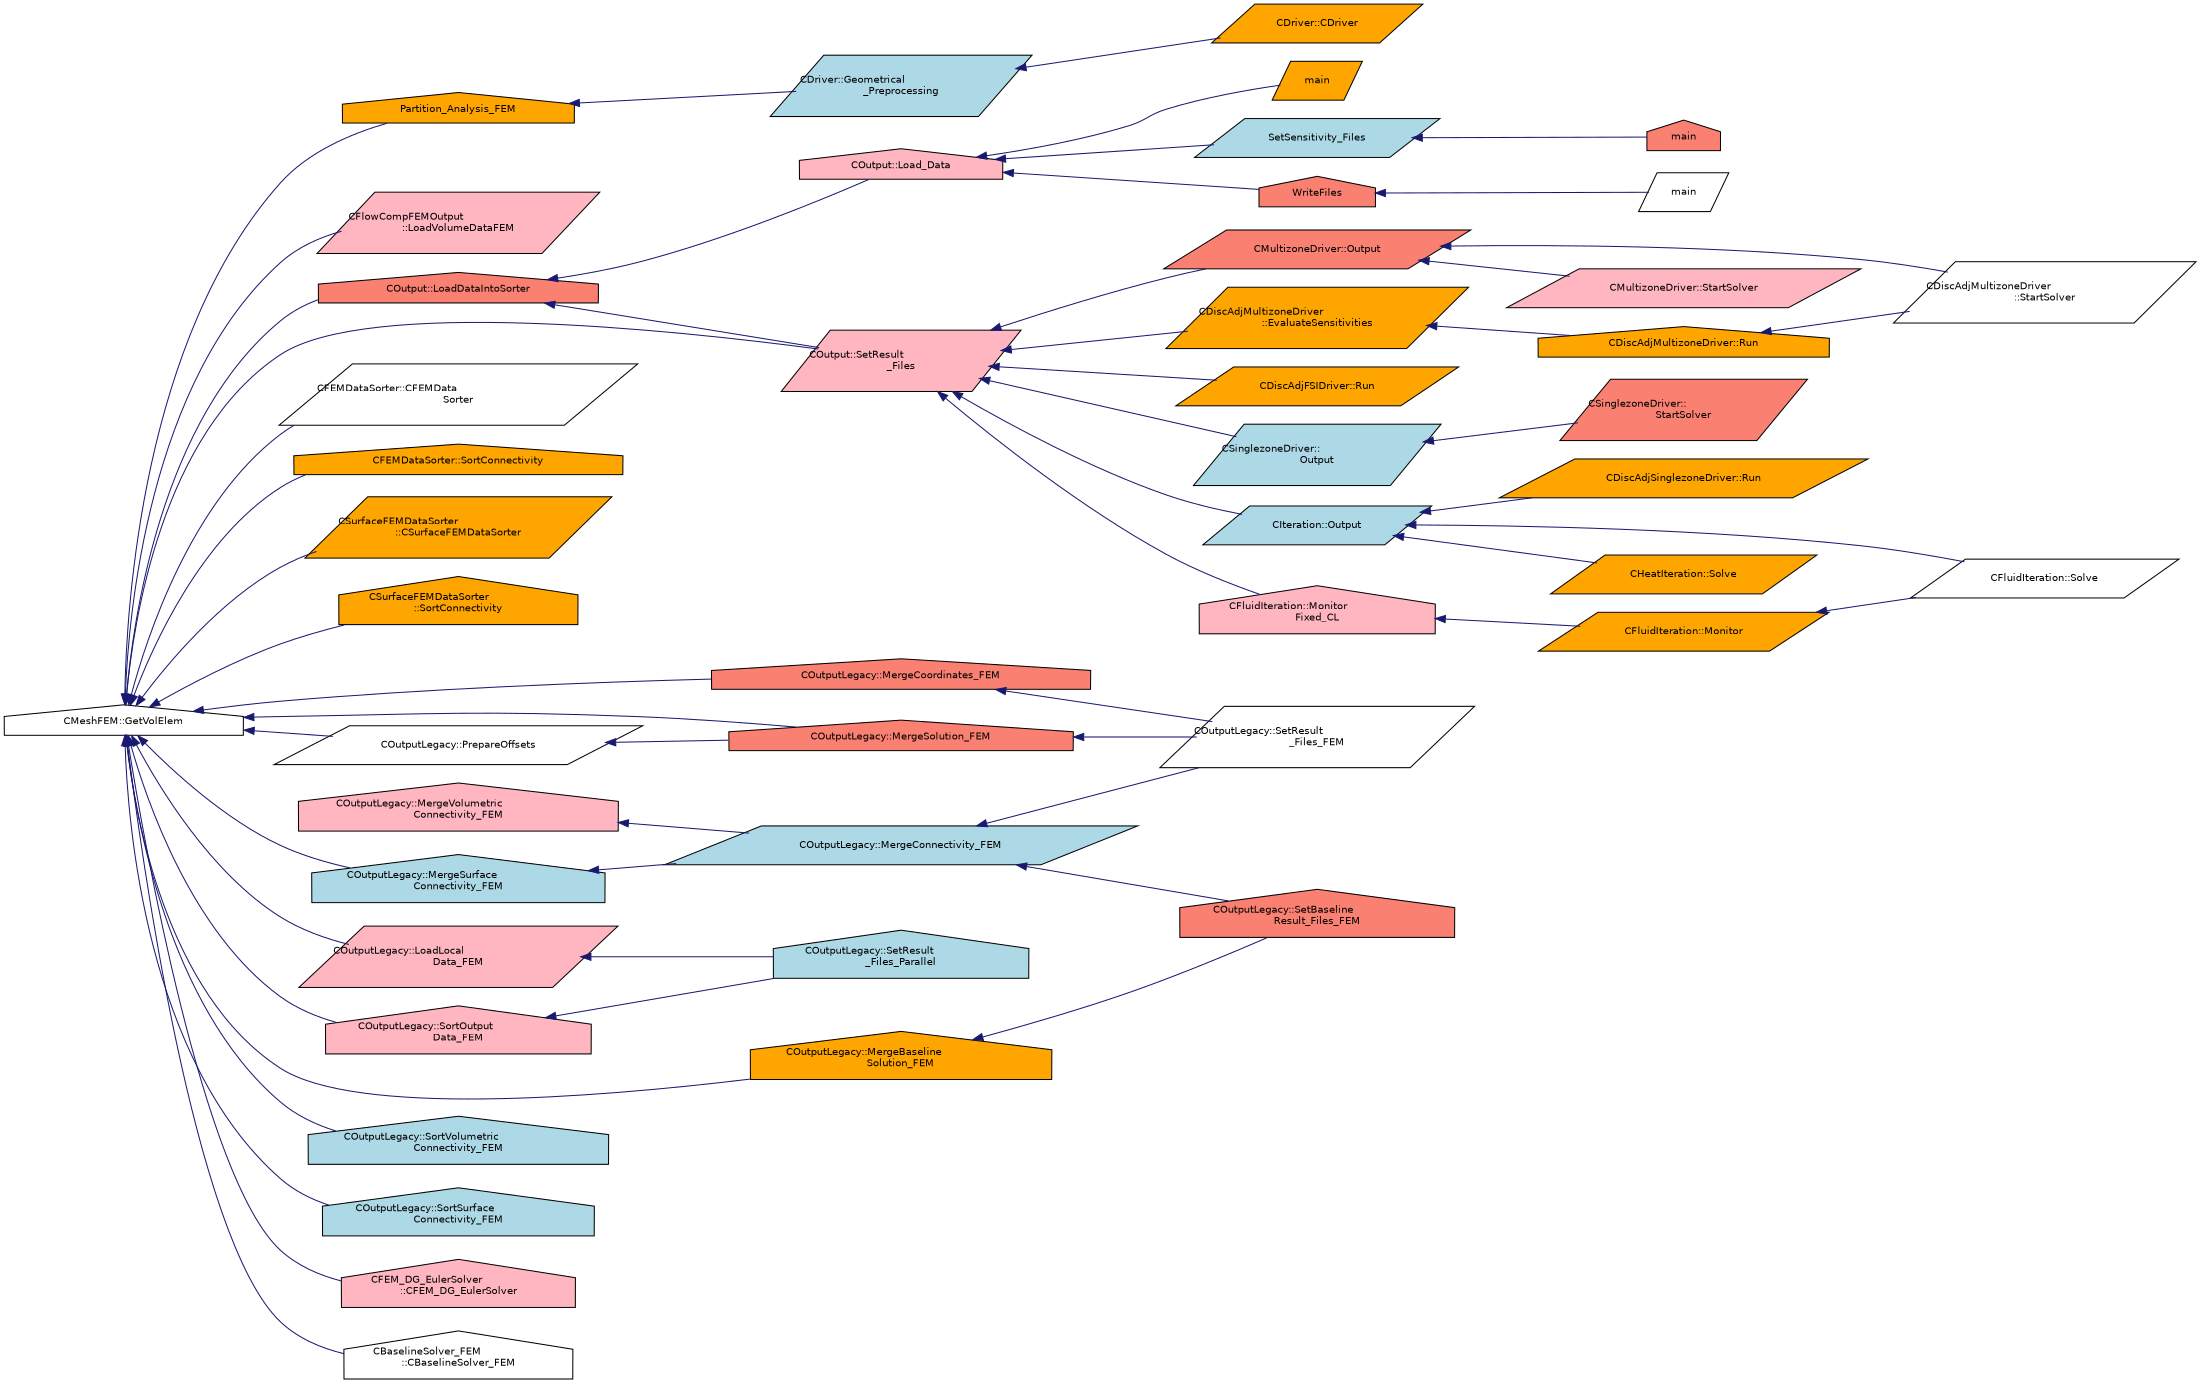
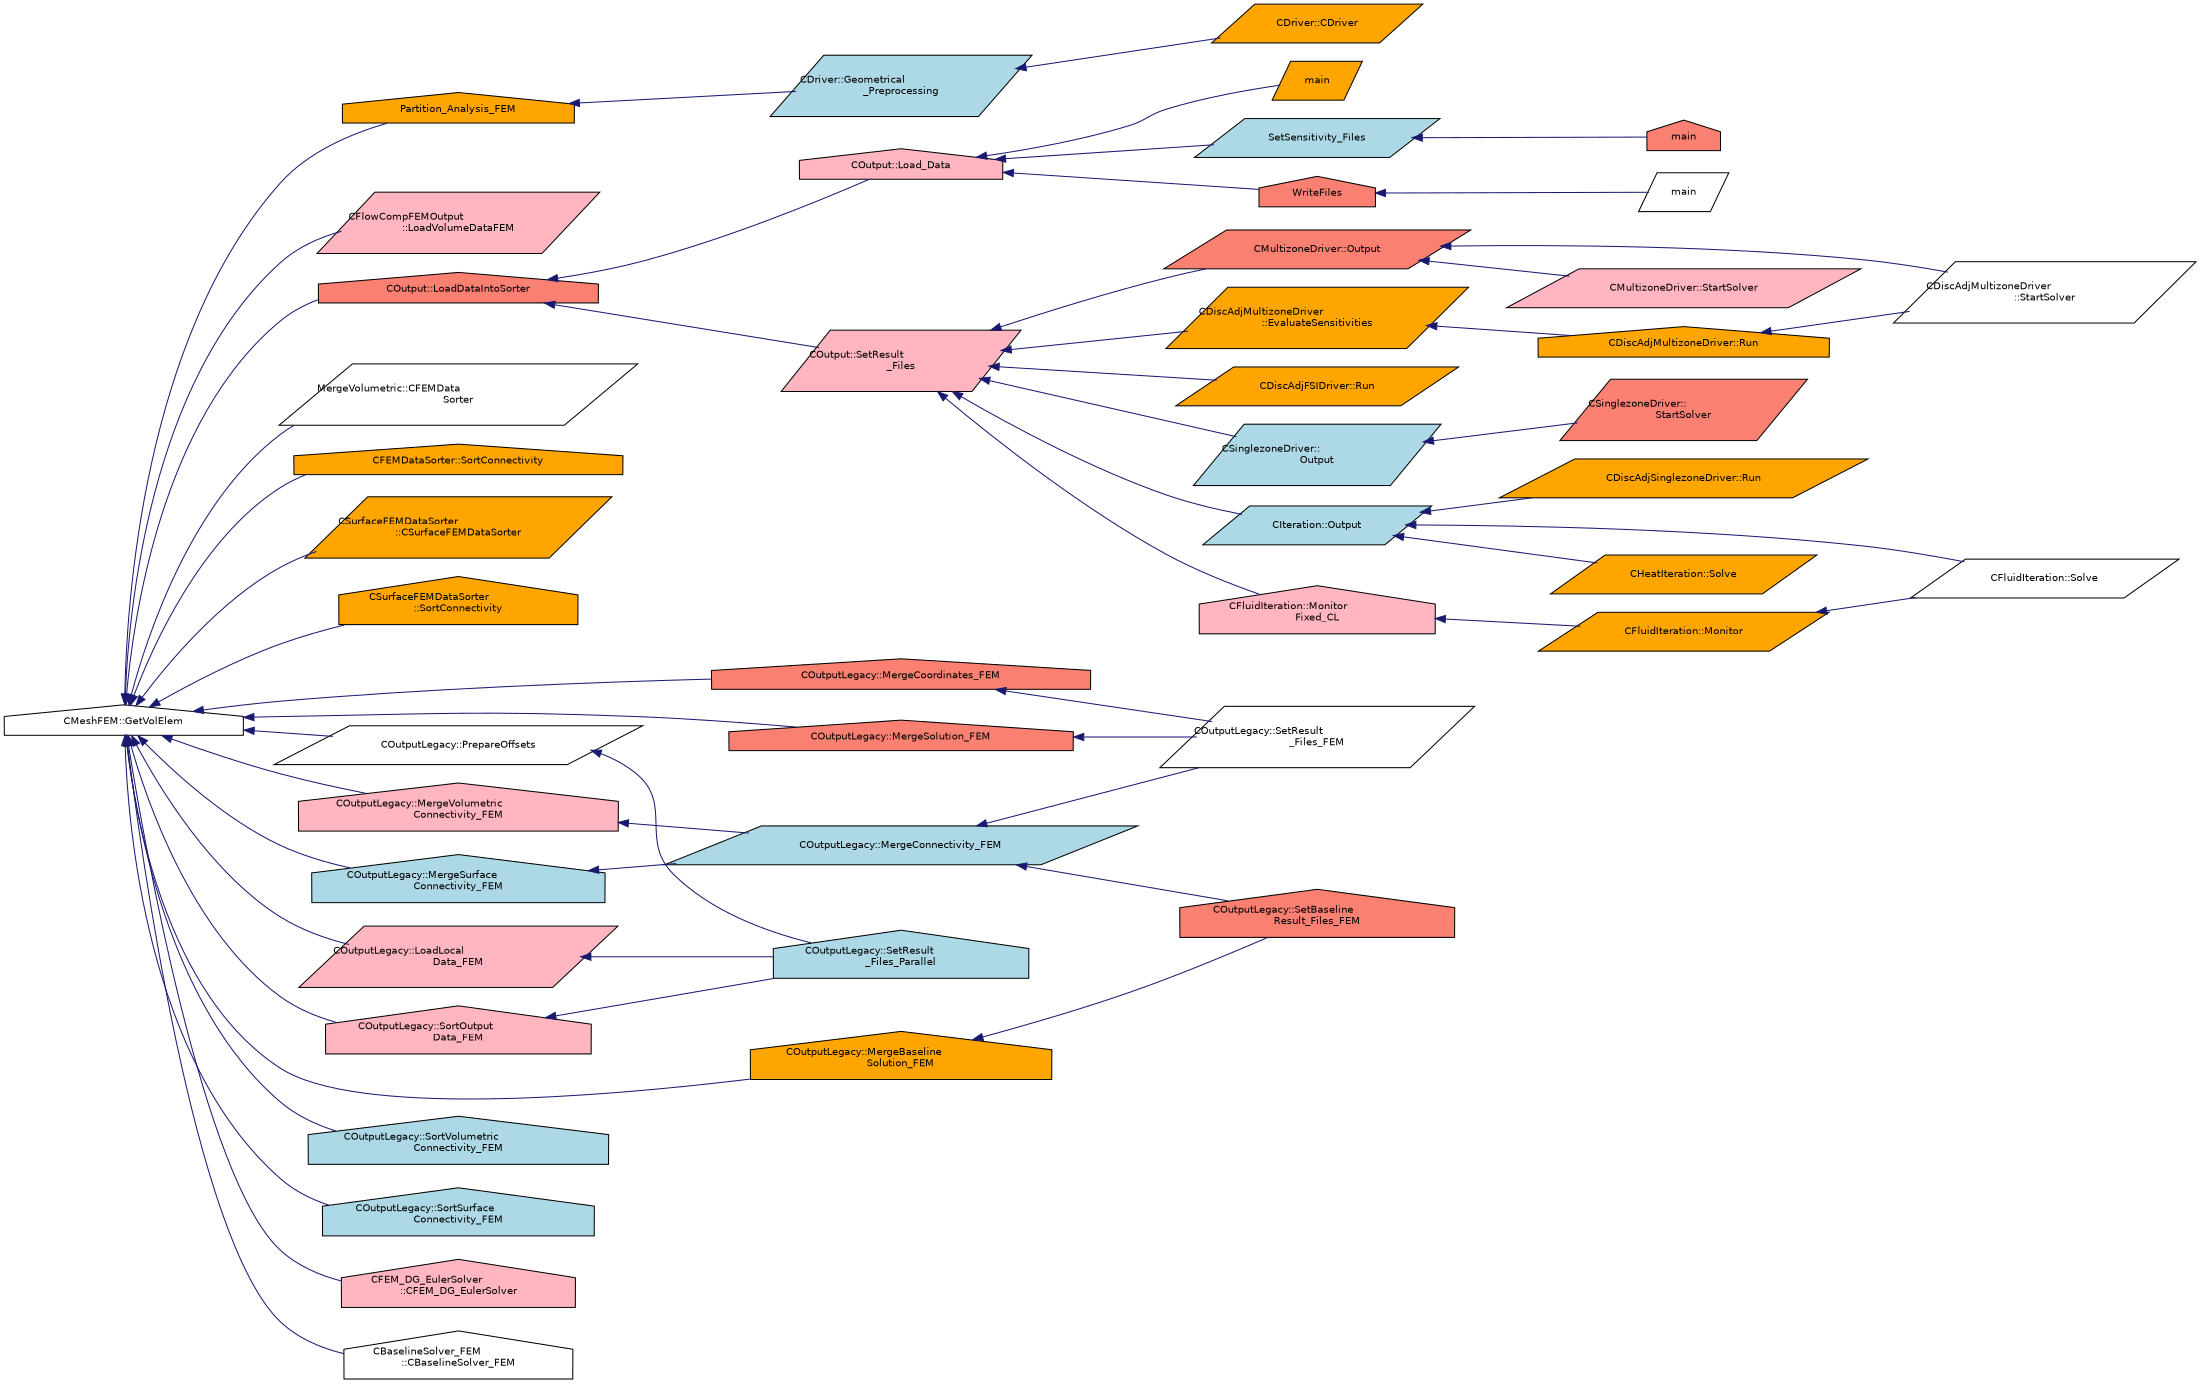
edge "COutput::SetResult _Files" -> "CMeshFEM::GetVolElem": now "COutputLegacy::MergeVolumetric Connectivity_FEM" -> "CMeshFEM::GetVolElem"
node "CFEMDataSorter::CFEMData Sorter": label "CFEMDataSorter::CFEMData Sorter" -> "MergeVolumetric::CFEMData Sorter"
edge "COutputLegacy::MergeSolution_FEM" -> "COutputLegacy::PrepareOffsets": now "COutputLegacy::SetResult _Files_Parallel" -> "COutputLegacy::PrepareOffsets"
